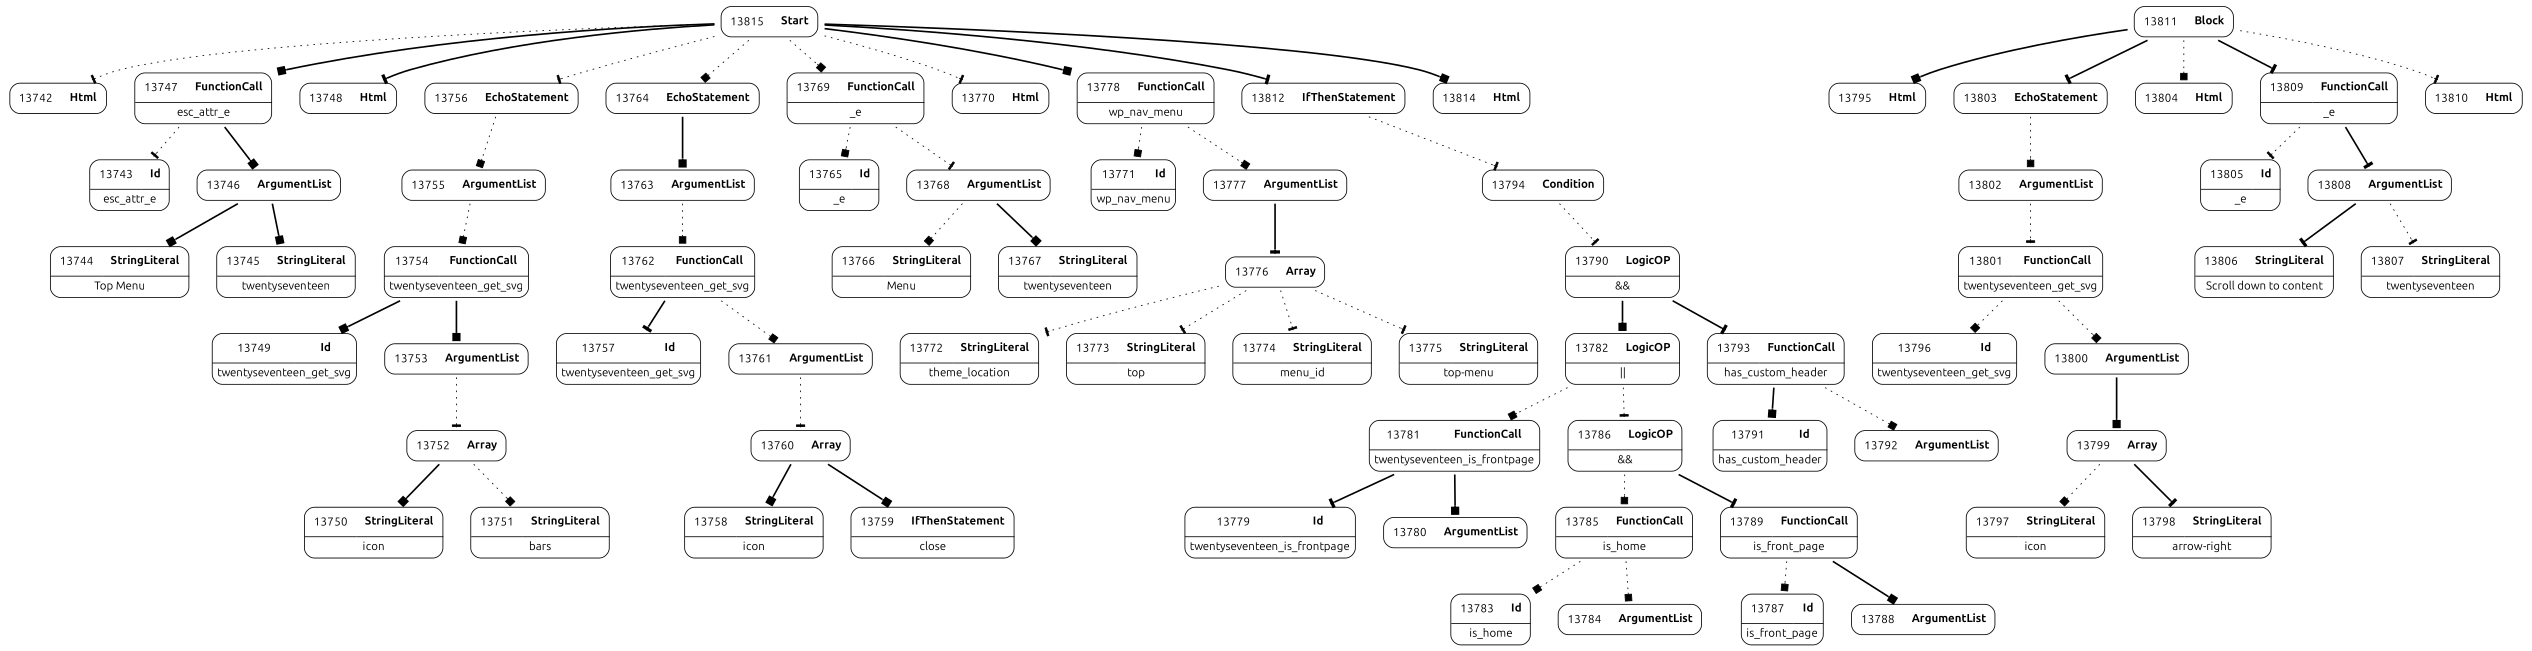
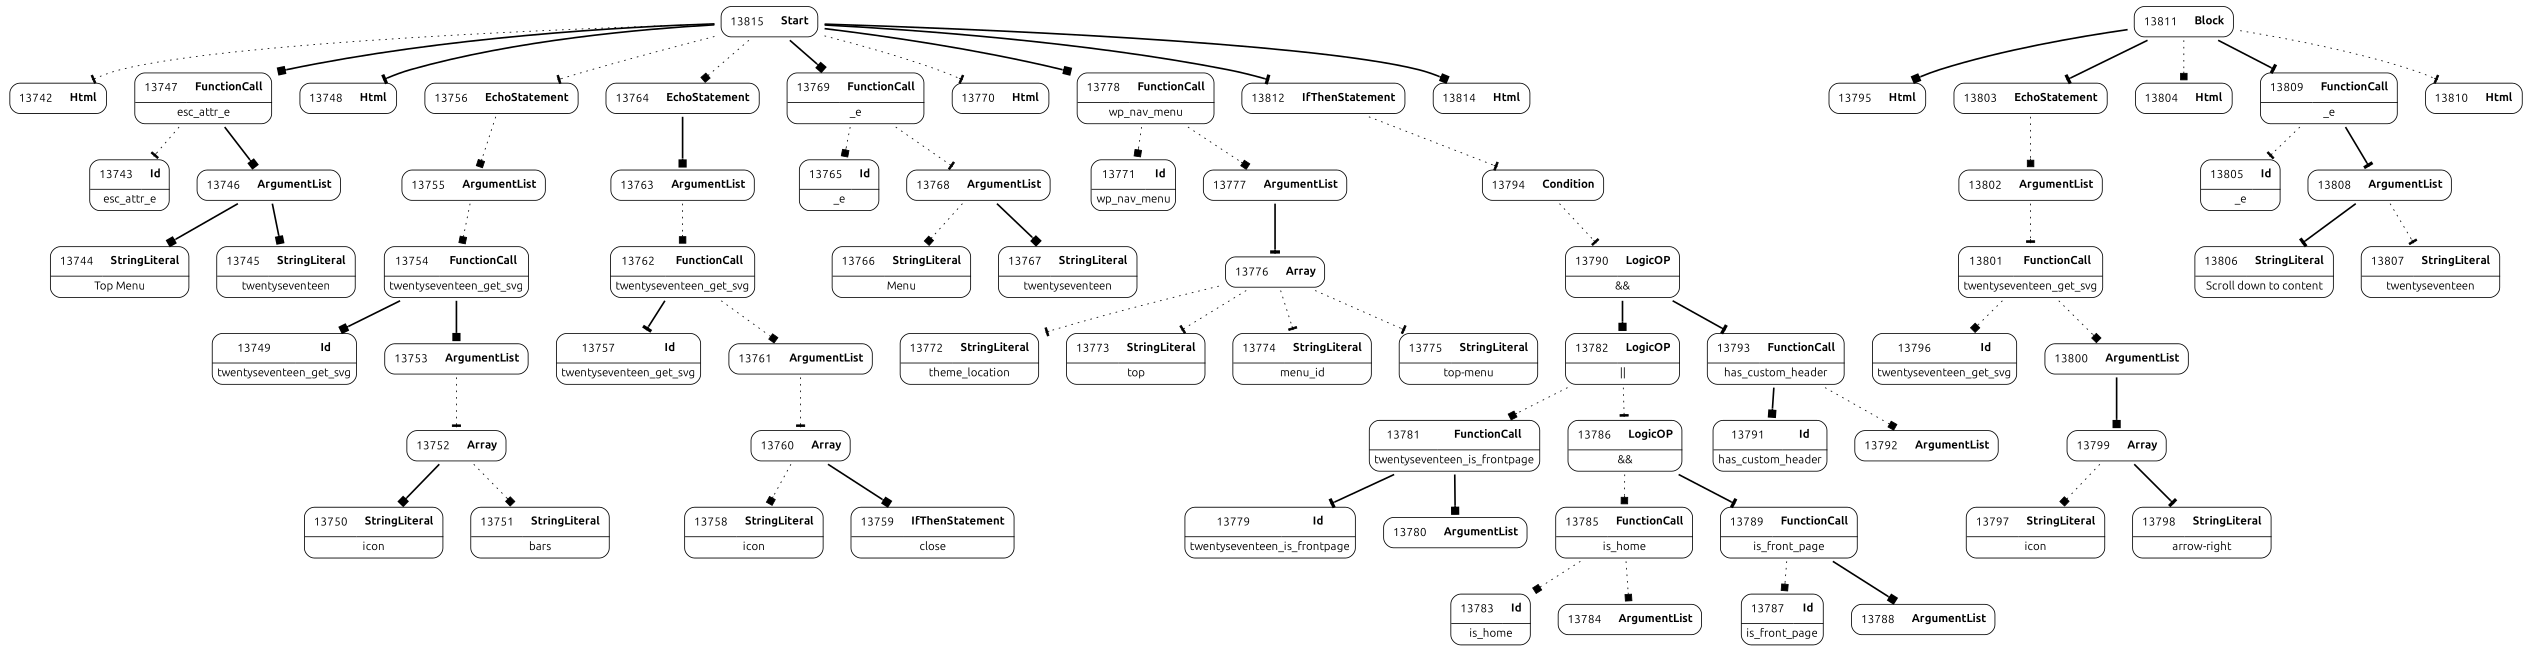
edge "13815" -> "13769": style dotted -> bold
edge "13760" -> "13758": style bold -> dotted
